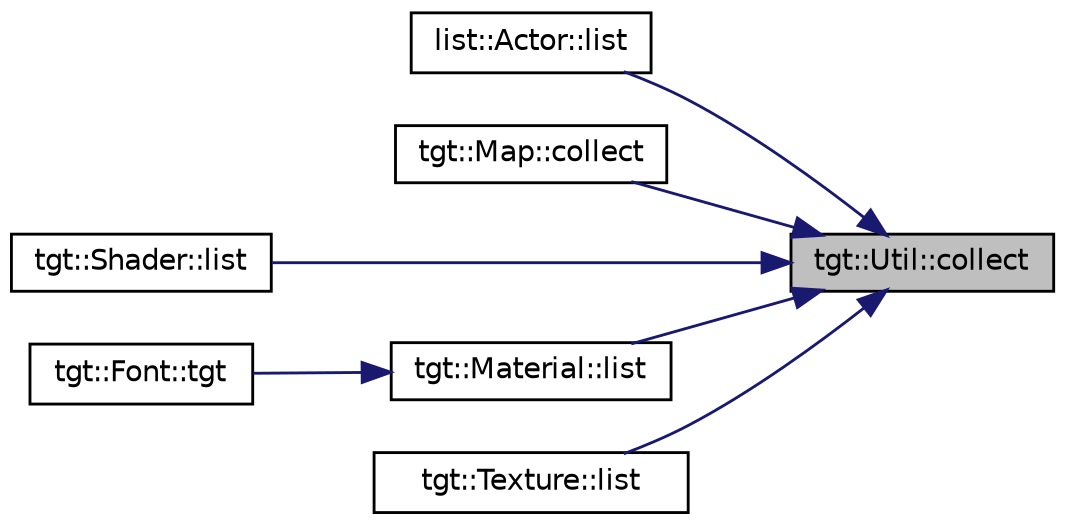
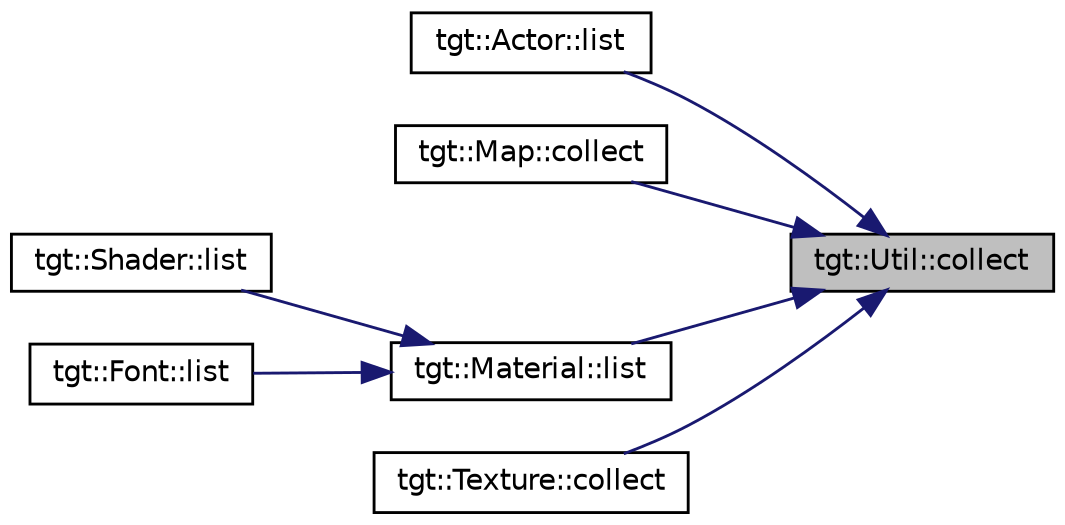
node "list::Actor::list": label "list::Actor::list" -> "tgt::Actor::list"
edge "tgt::Shader::list" -> "tgt::Util::collect": now "tgt::Shader::list" -> "tgt::Material::list"
node "tgt::Font::tgt": label "tgt::Font::tgt" -> "tgt::Font::list"
node "tgt::Texture::list": label "tgt::Texture::list" -> "tgt::Texture::collect"
